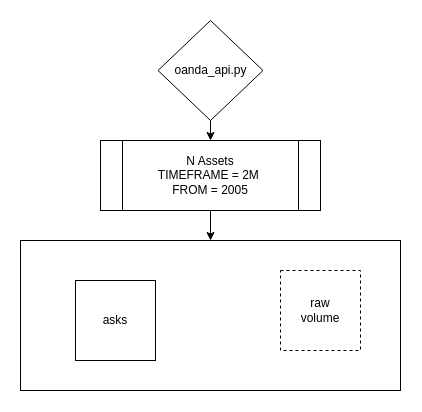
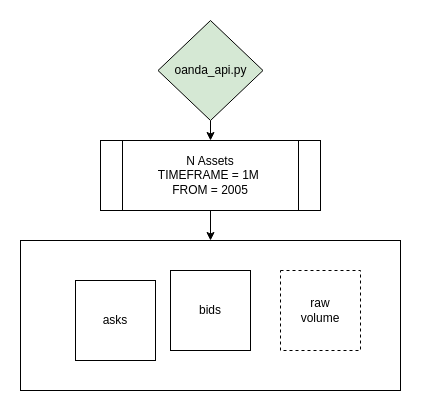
node "oanda_api.py": fillcolor #ffffff -> #d5e8d4
node "N Assets TIMEFRAME = 2M FROM = 2005": label "N Assets TIMEFRAME = 2M FROM = 2005" -> "N Assets TIMEFRAME = 1M FROM = 2005"
node "bids": added
